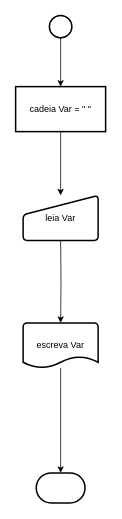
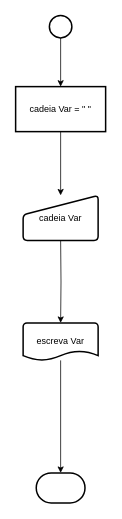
node "leia Var": label "leia Var" -> "cadeia Var"
node "escreva Var": size 75x45 -> 75x38
